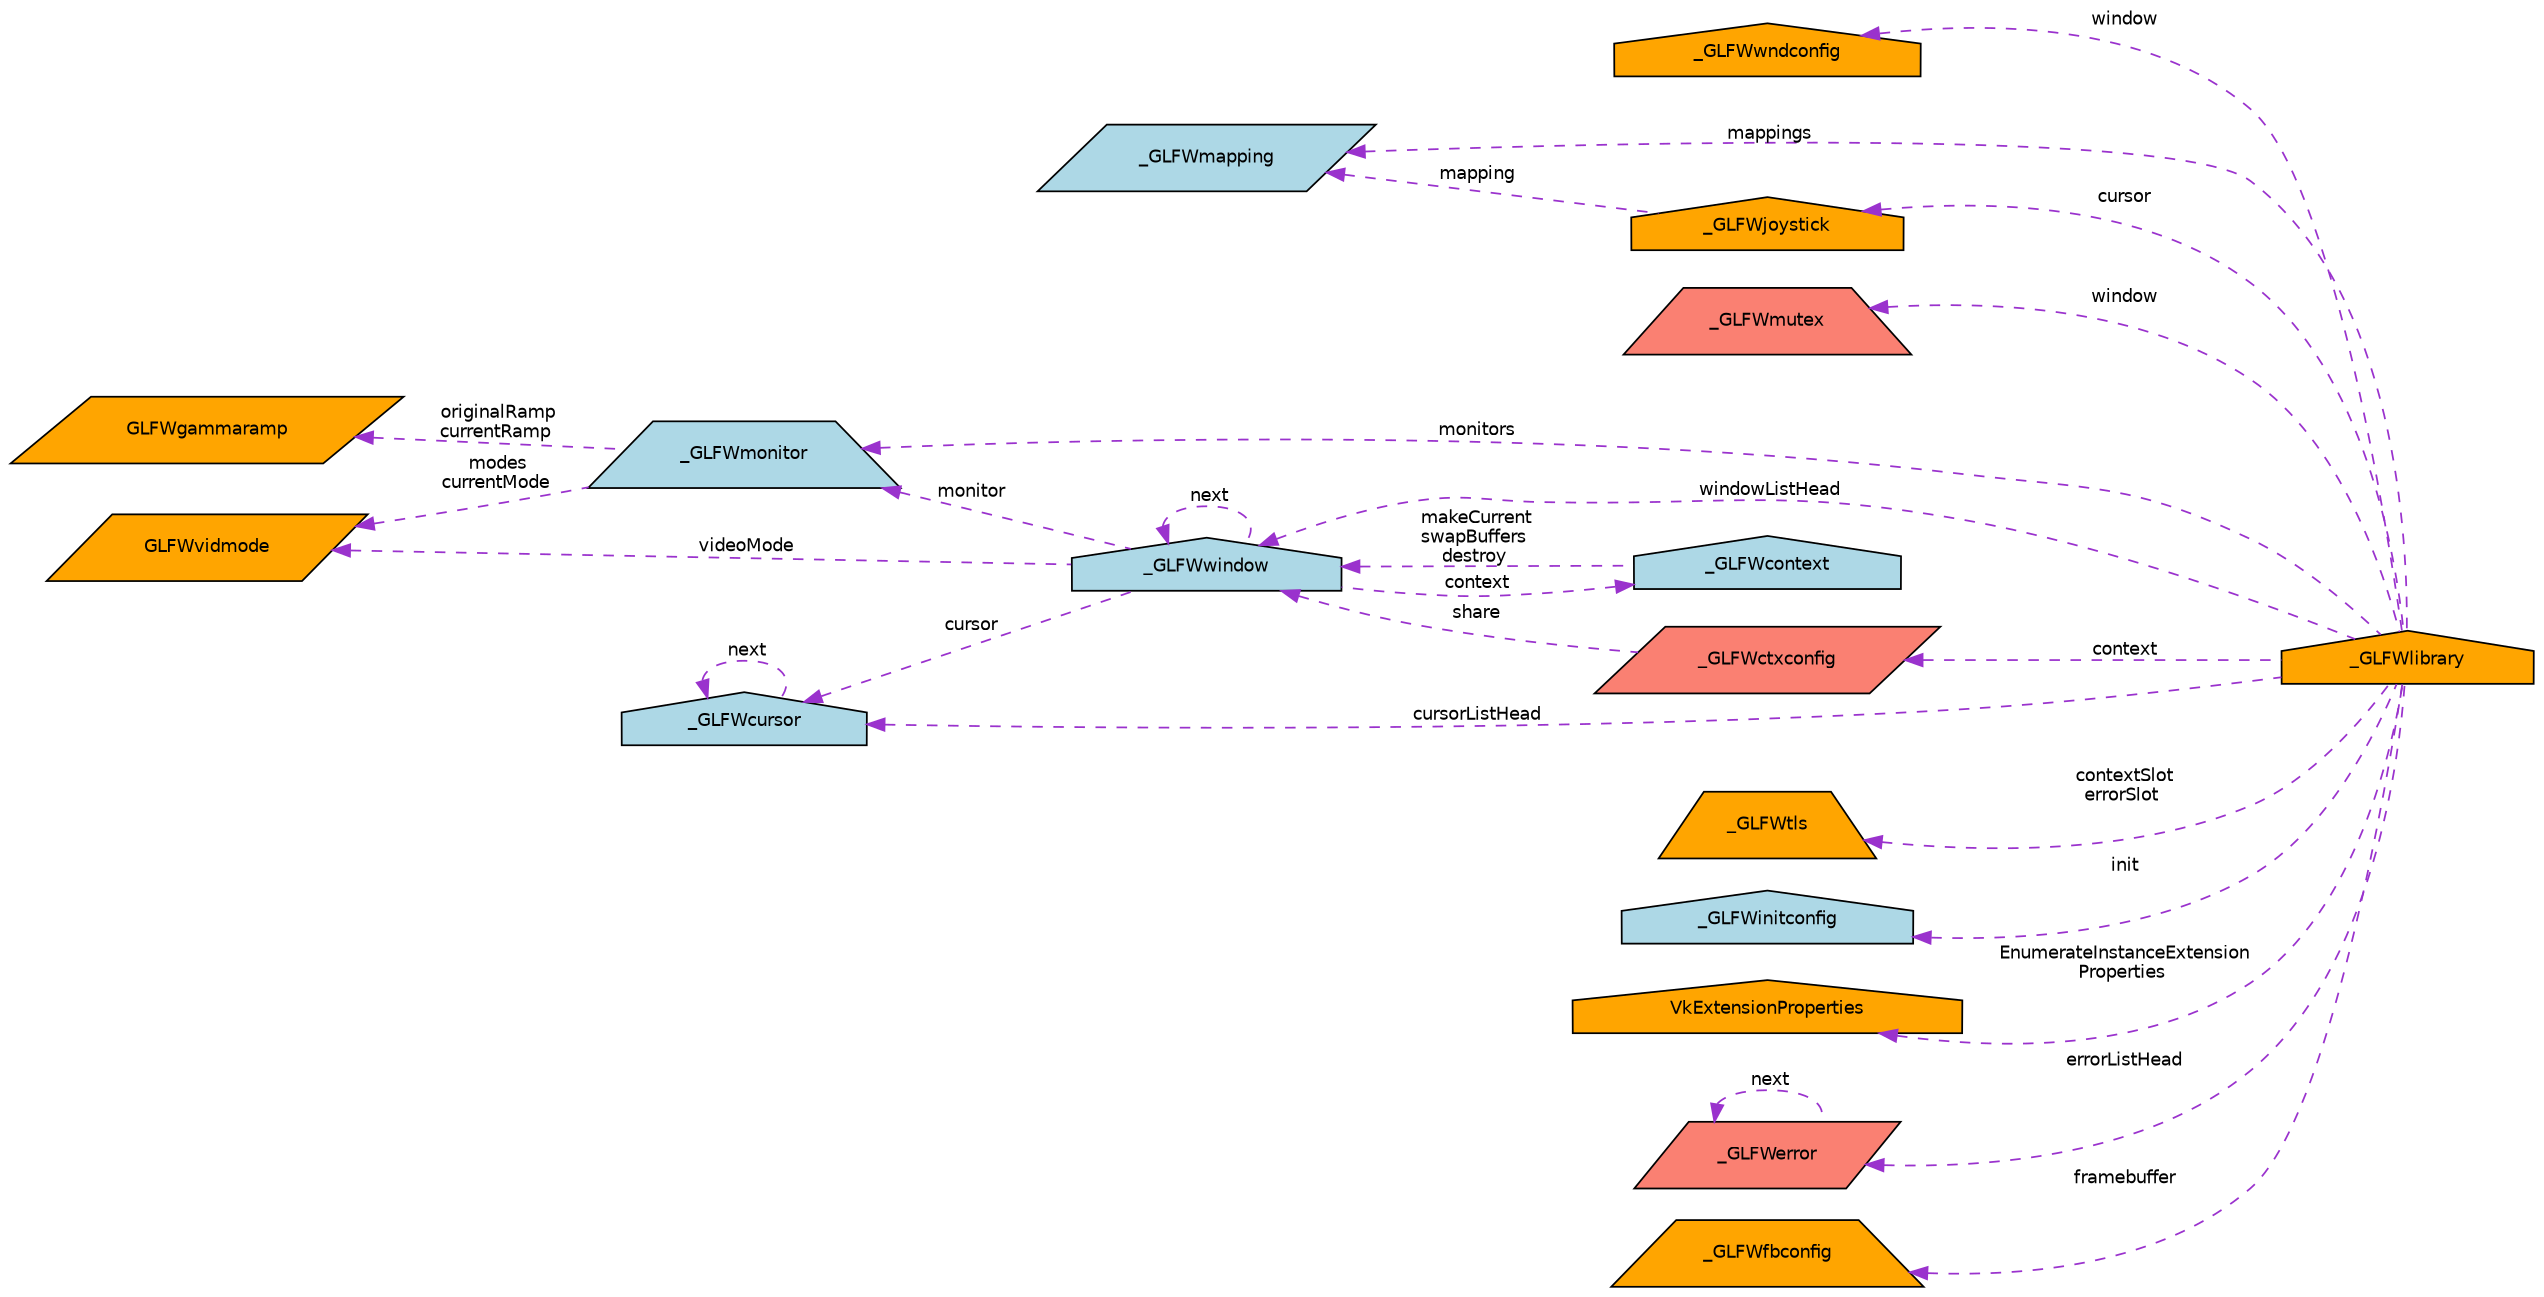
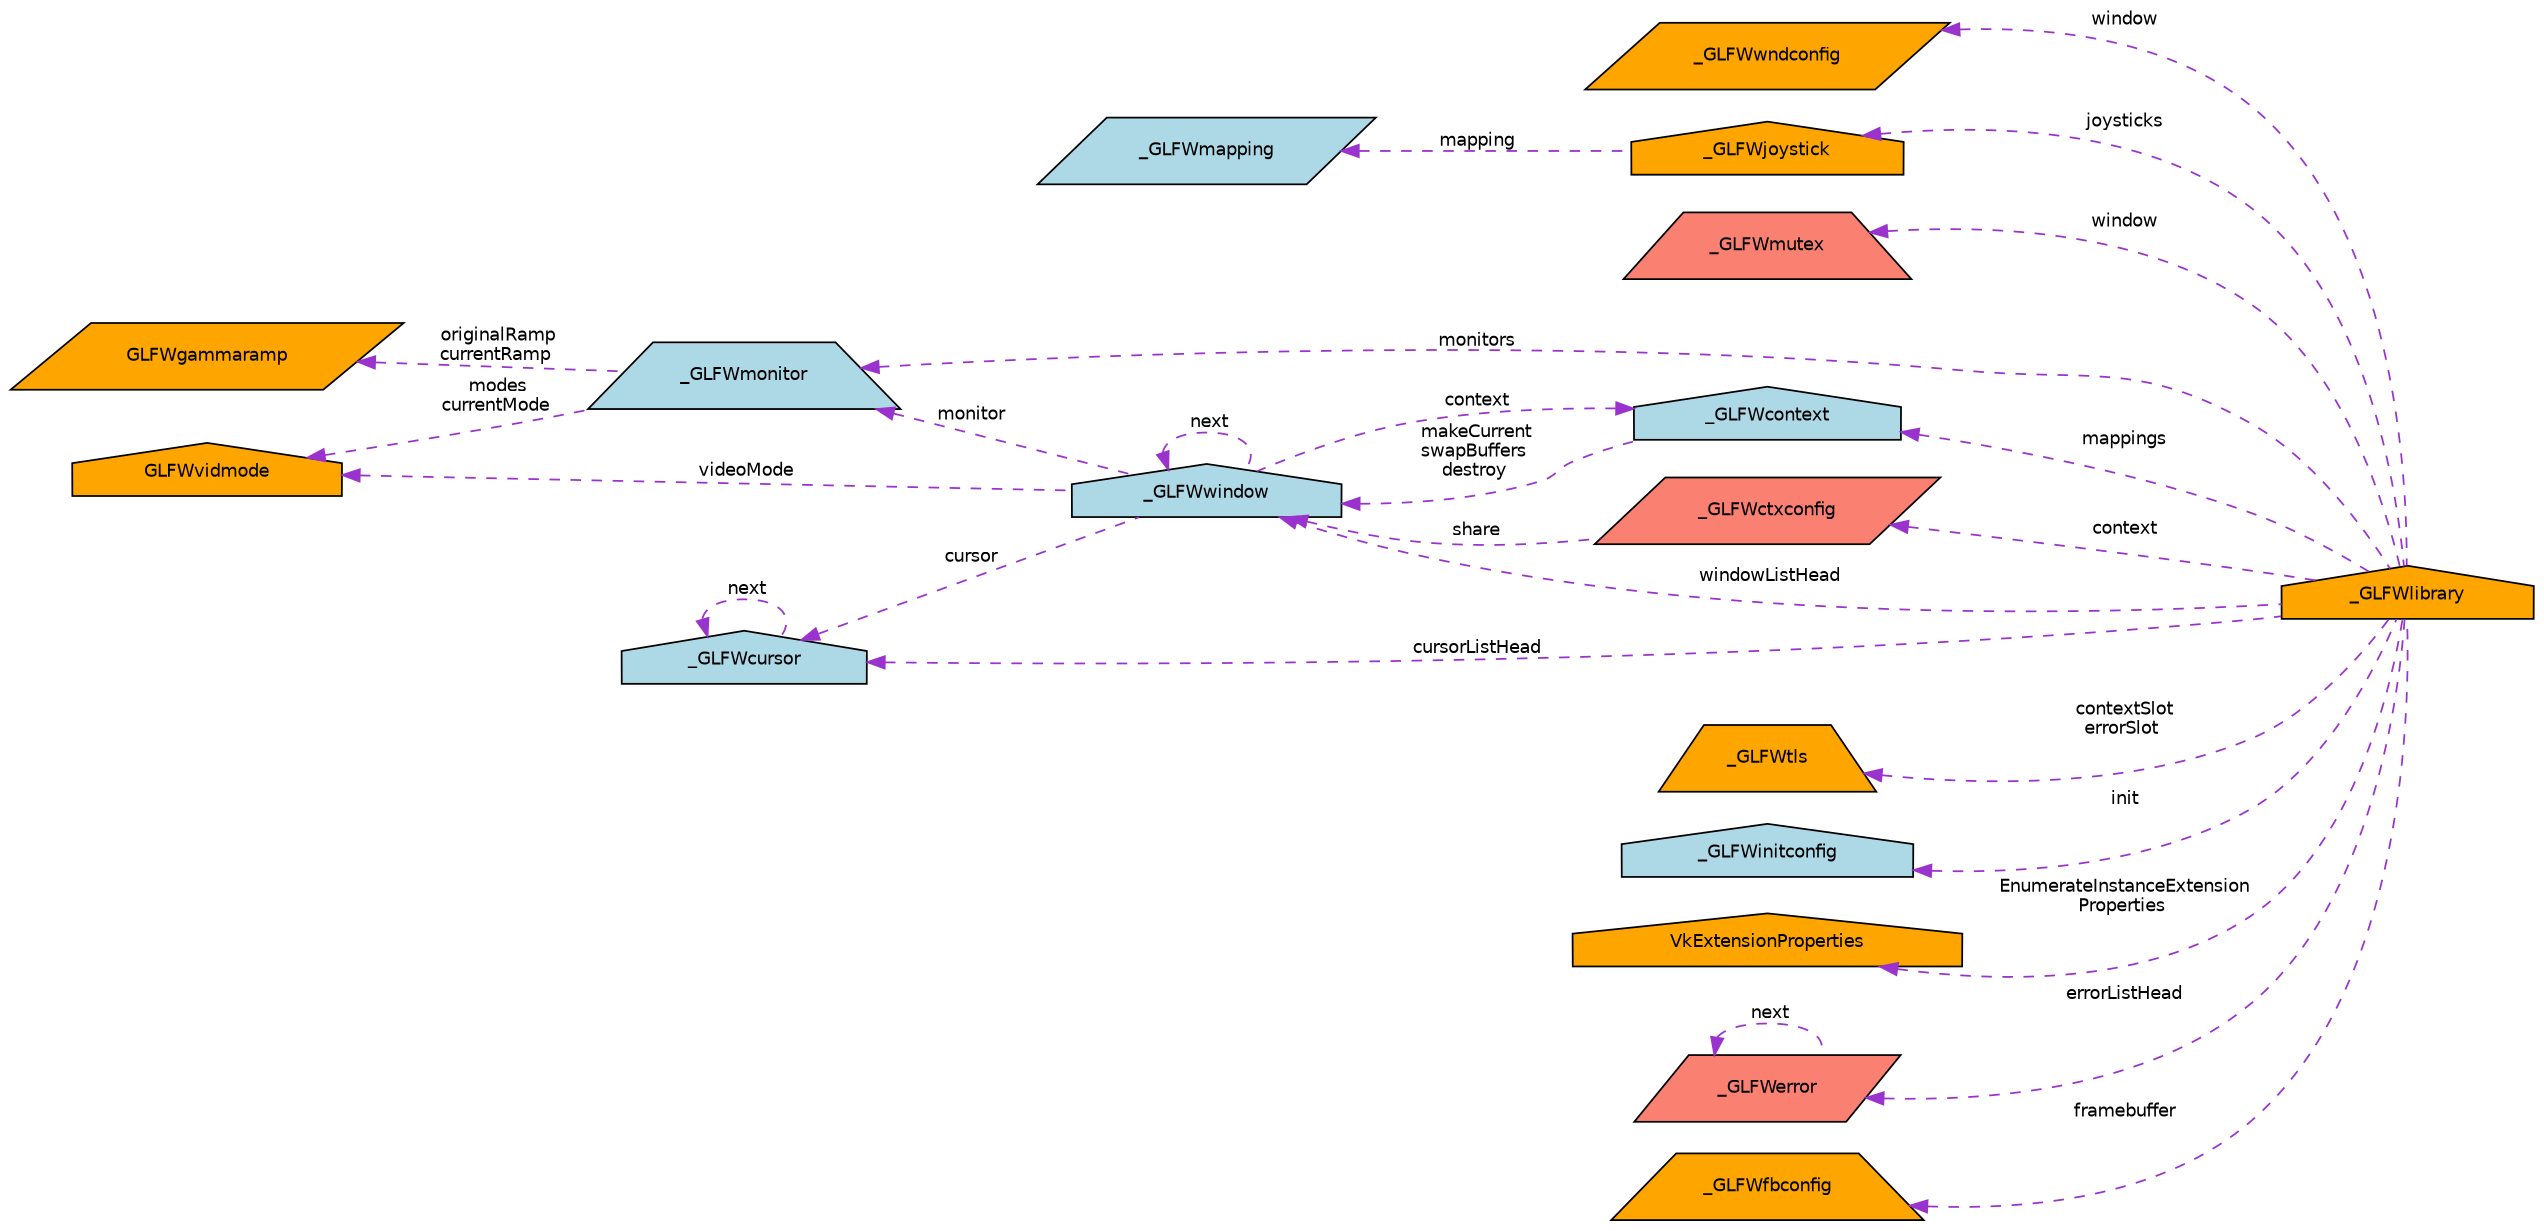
node "_GLFWwndconfig": shape house -> parallelogram
edge "_GLFWlibrary" -> "_GLFWmapping": now "_GLFWlibrary" -> "_GLFWcontext"
edge "_GLFWlibrary" -> "_GLFWjoystick": label " cursor" -> " joysticks"
node "GLFWvidmode": shape parallelogram -> house
